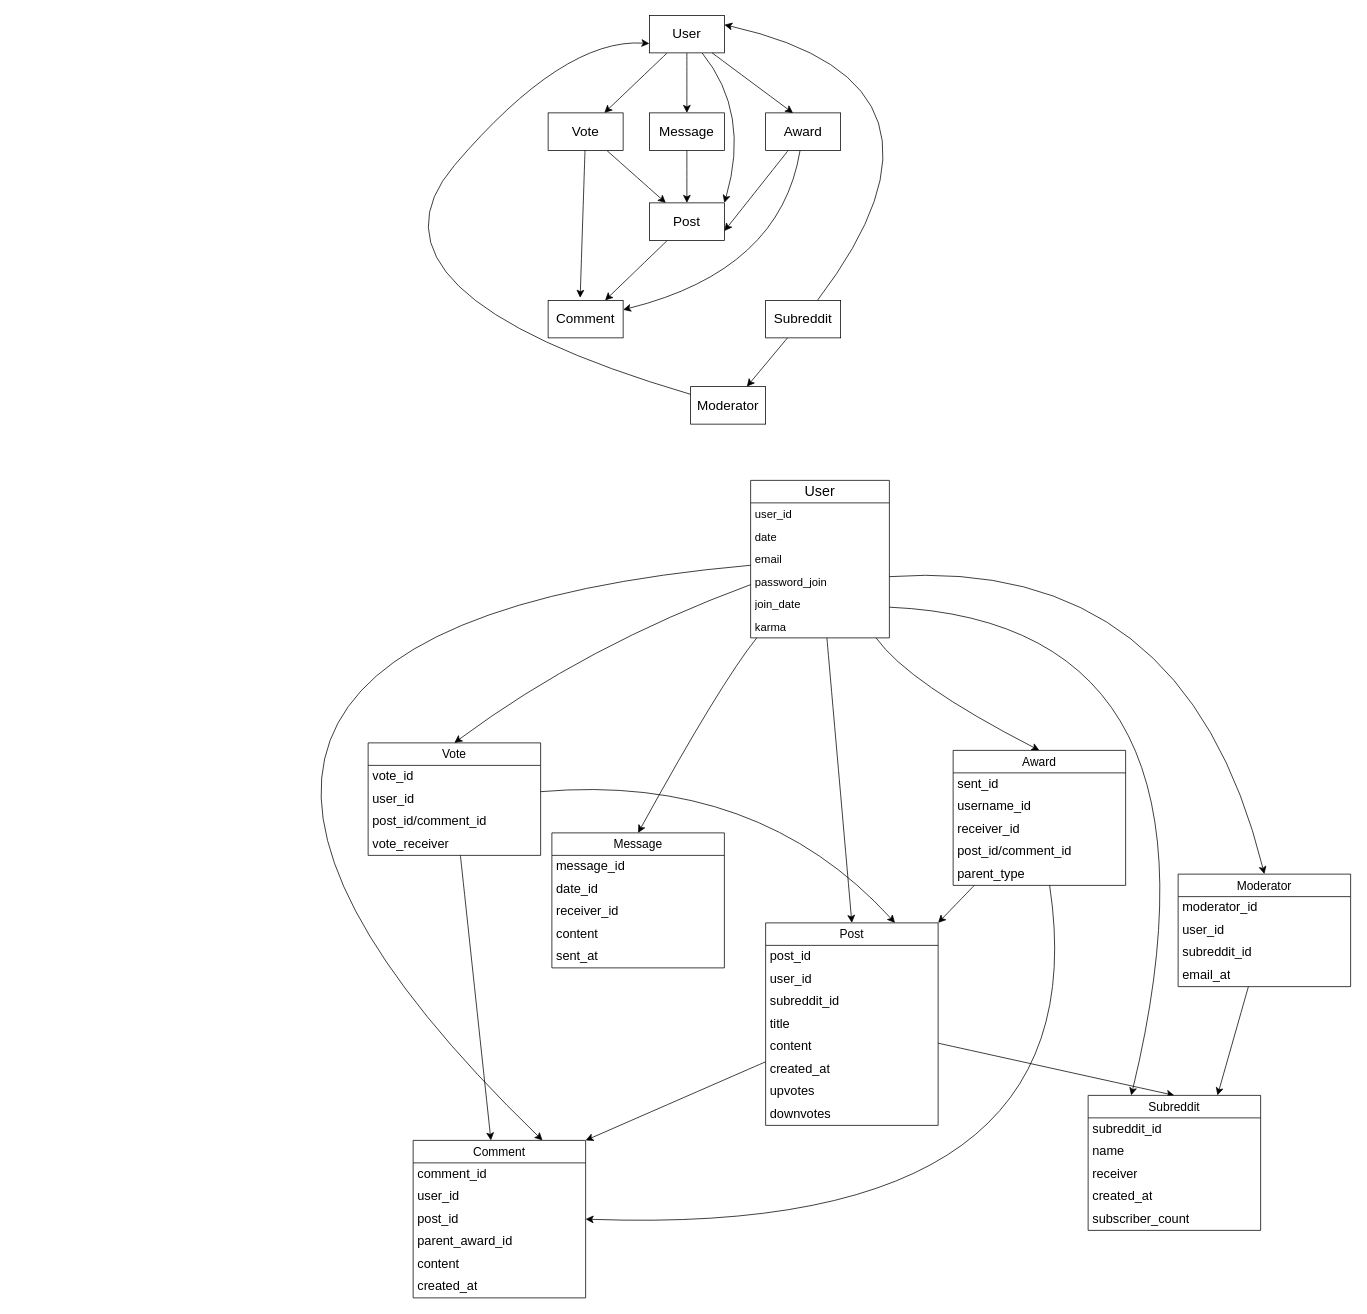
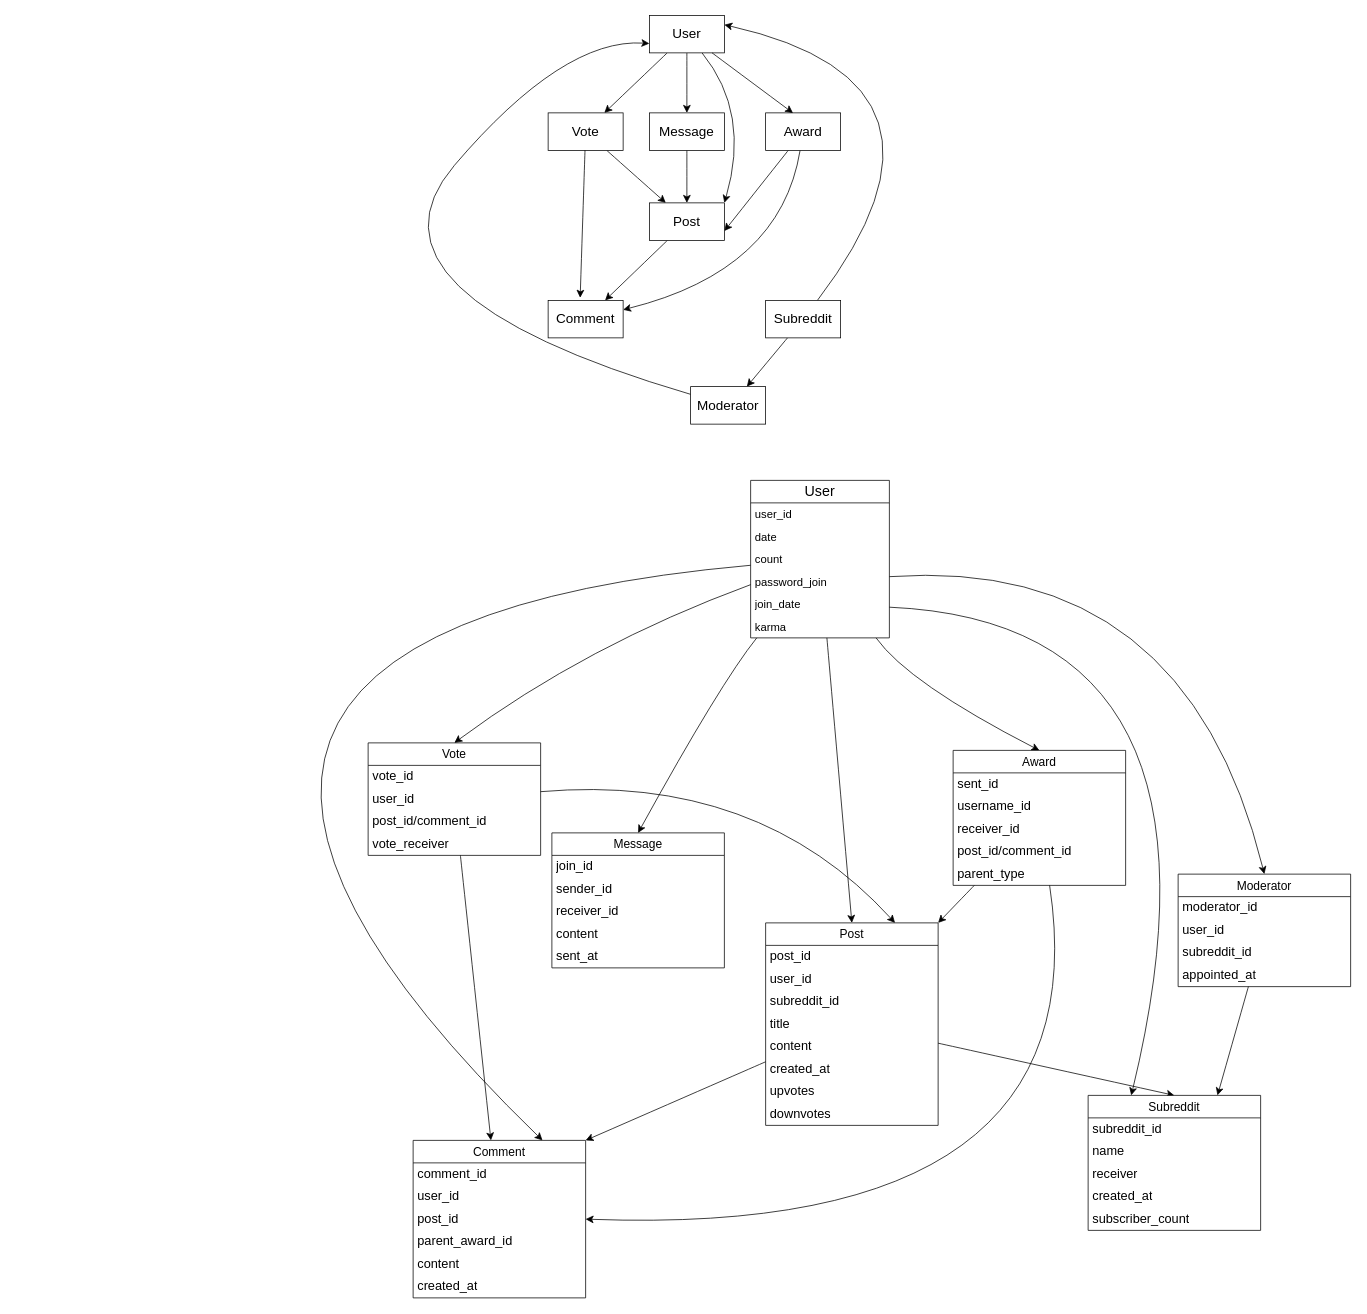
node "email": label "email" -> "count"
node "message_id": label "message_id" -> "join_id"
node "date_id": label "date_id" -> "sender_id"
node "email_at": label "email_at" -> "appointed_at"
